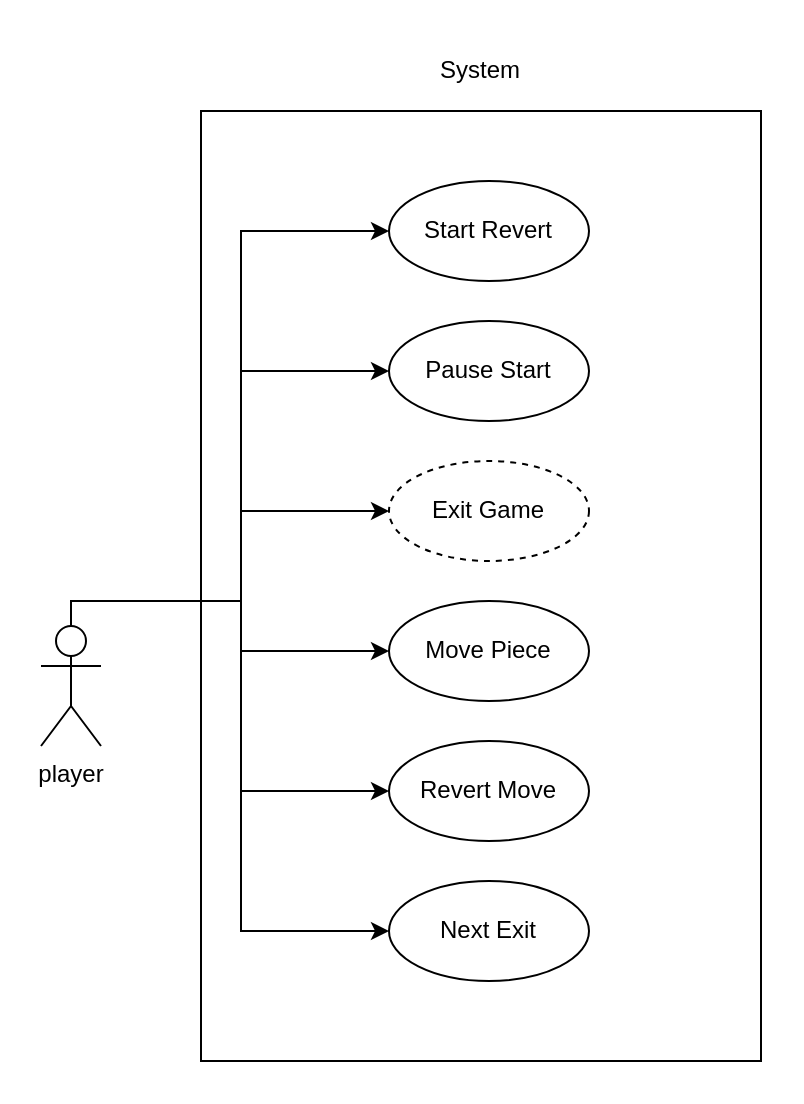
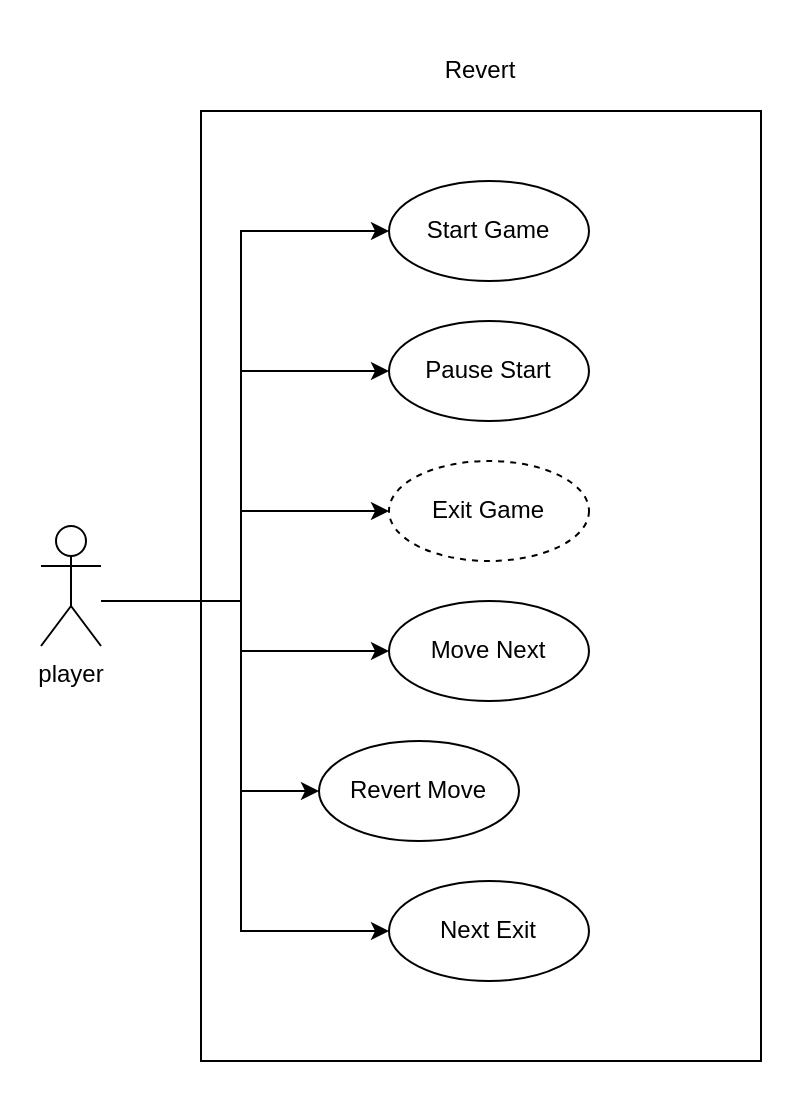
node "System": label "System" -> "Revert"
node "Start Revert": label "Start Revert" -> "Start Game"
node "Move Piece": label "Move Piece" -> "Move Next"
node "player": moved (71, 686) -> (71, 586)
node "Revert Move": moved (489, 791) -> (419, 791)
